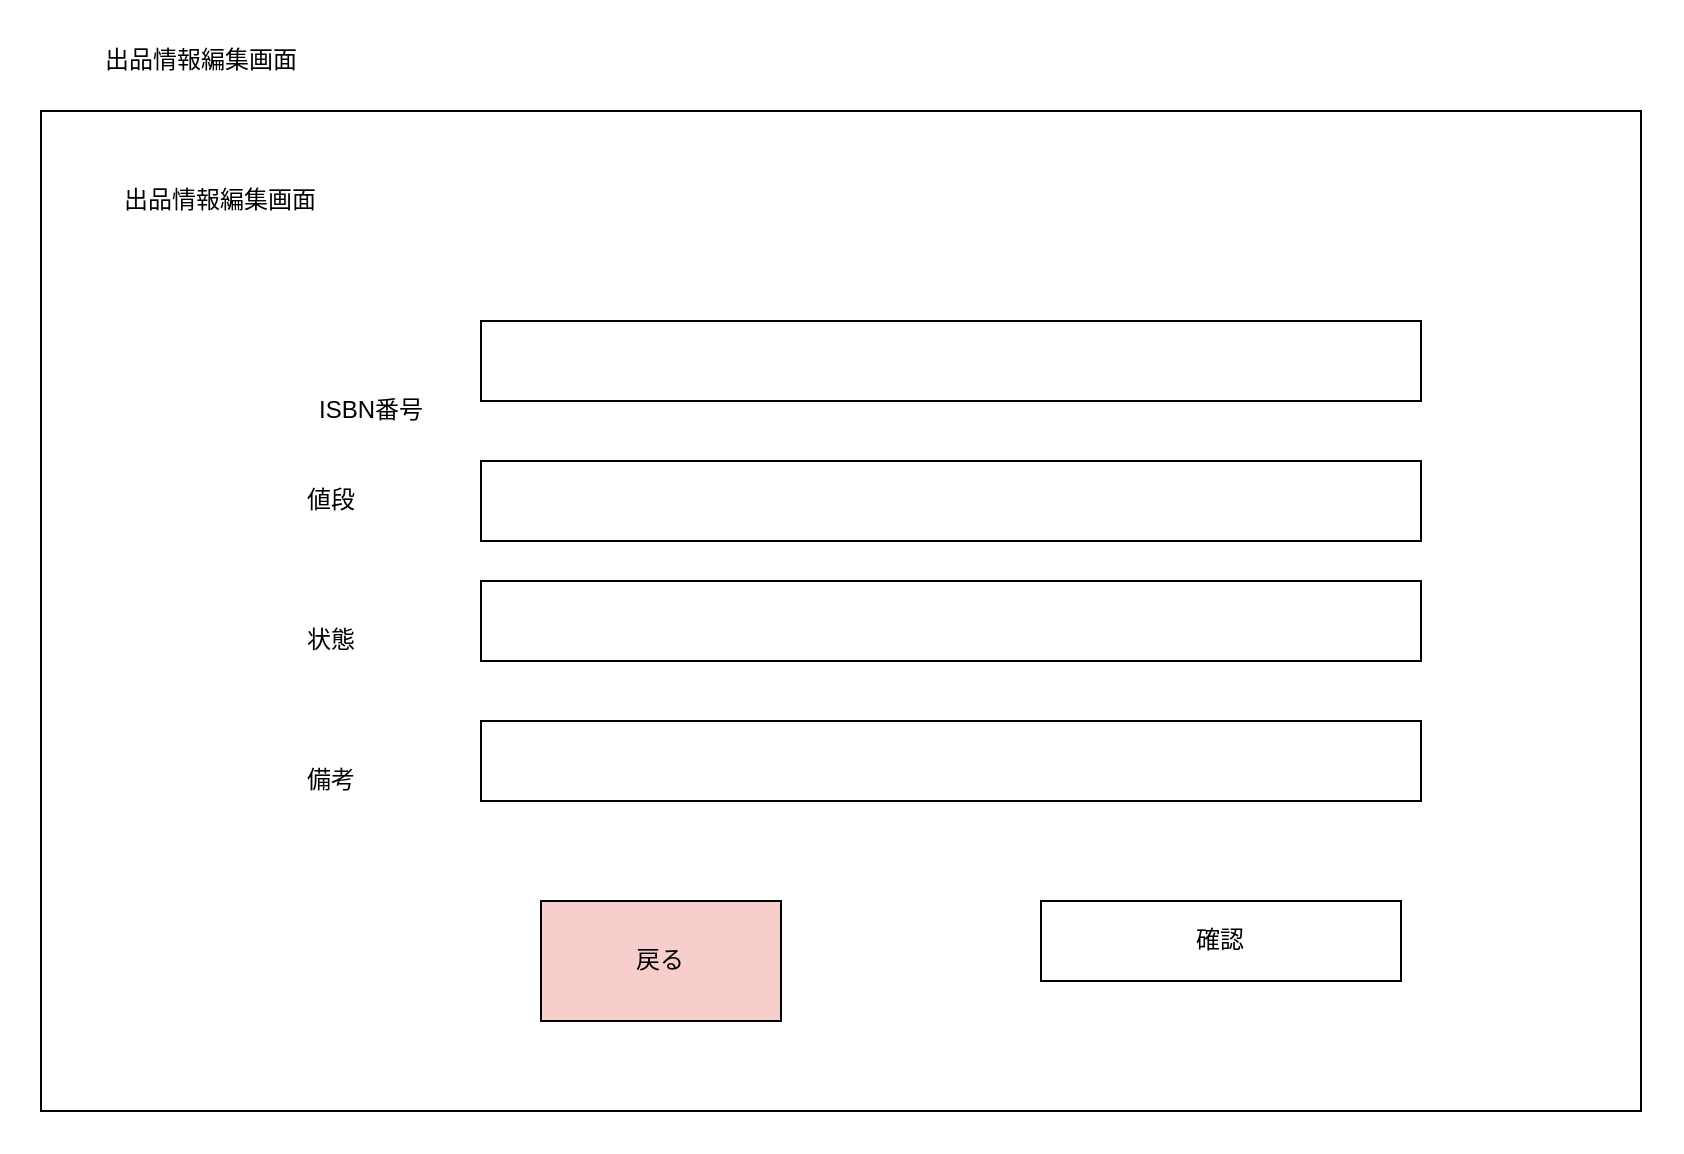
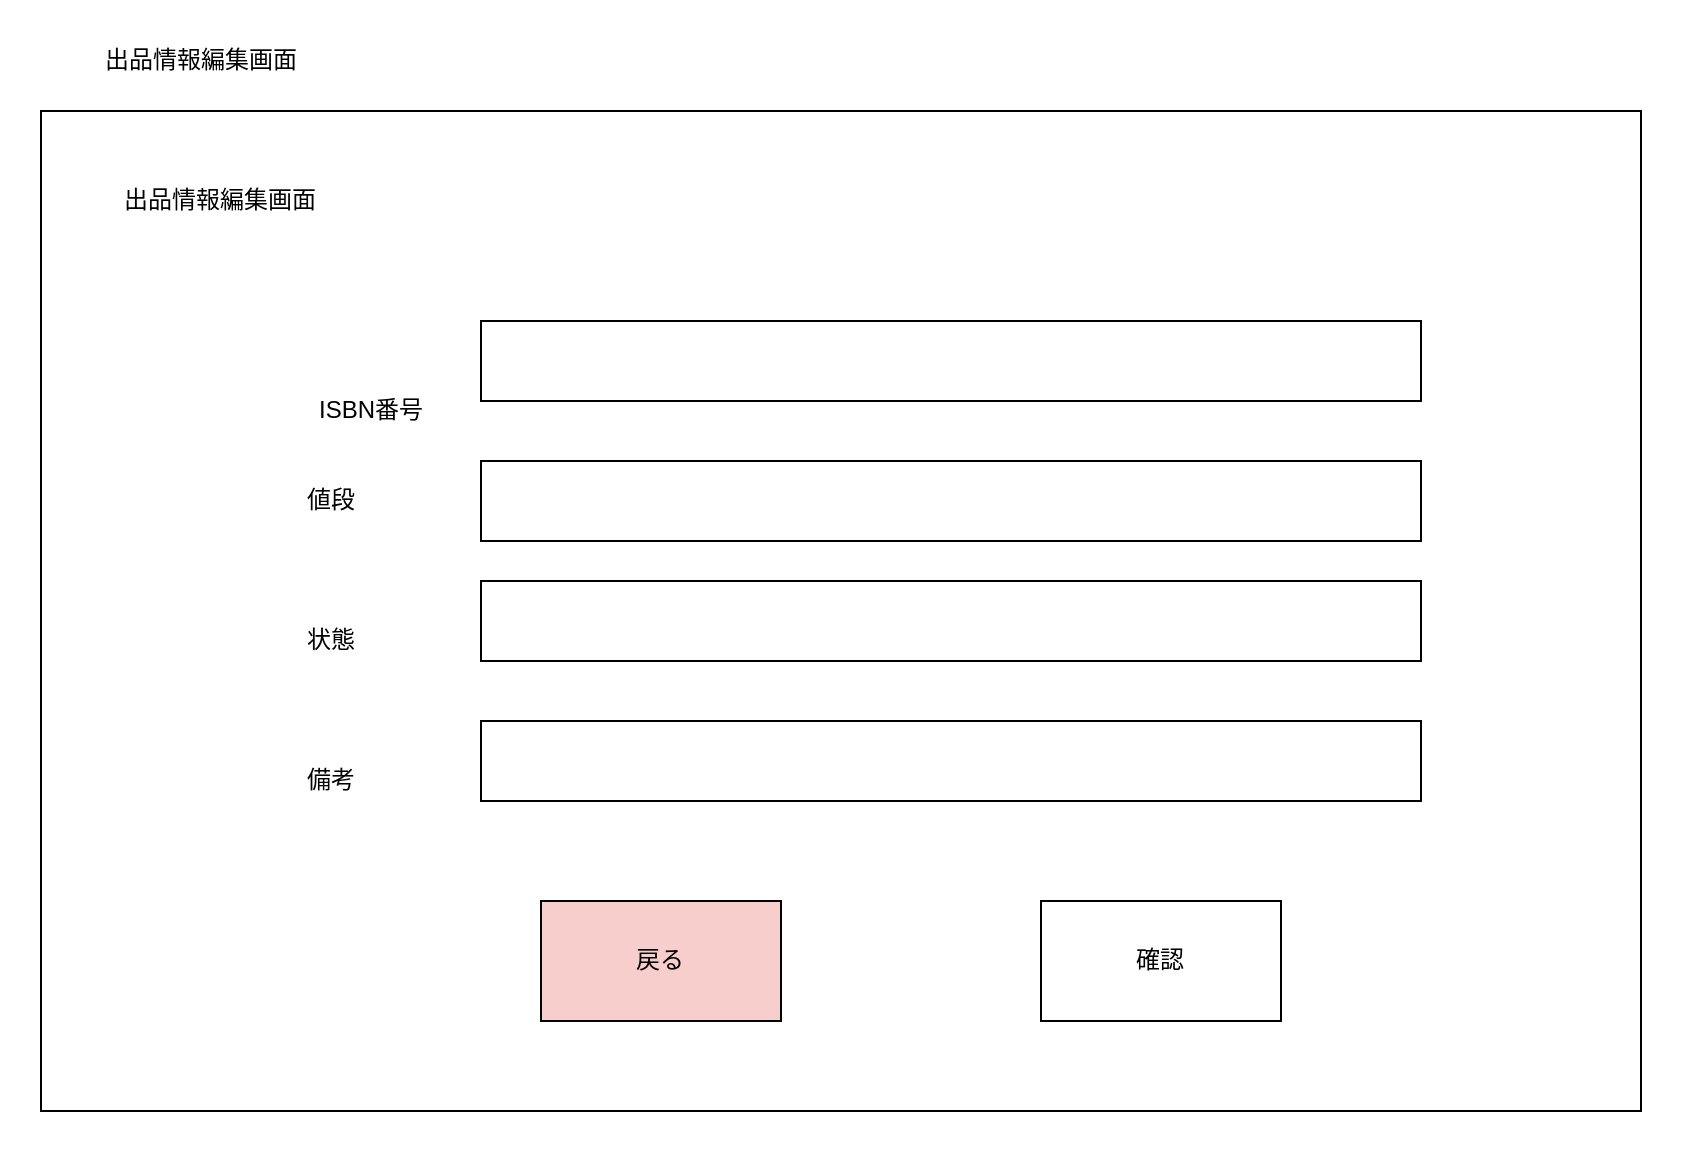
node "確認": size 360x80 -> 240x120
